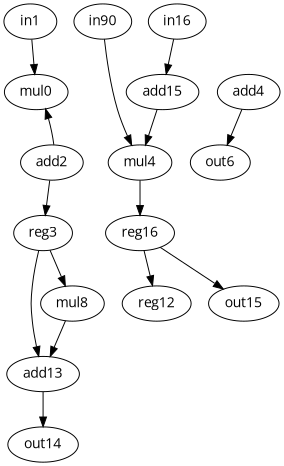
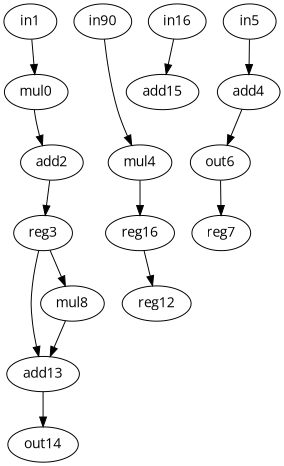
node "in5": added
edge "add15" -> "mul4": removed
edge "add2" -> "mul0": reversed
node "reg7": added
node "out15": removed
